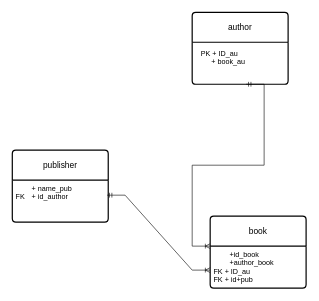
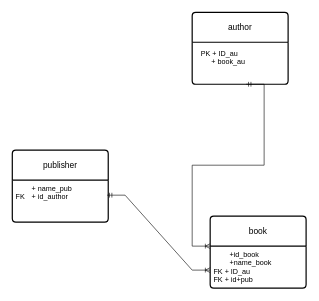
node "+id_book +author_book FK + ID_au FK + id+pub": label "+id_book +author_book FK + ID_au FK + id+pub" -> "+id_book +name_book FK + ID_au FK + id+pub"
